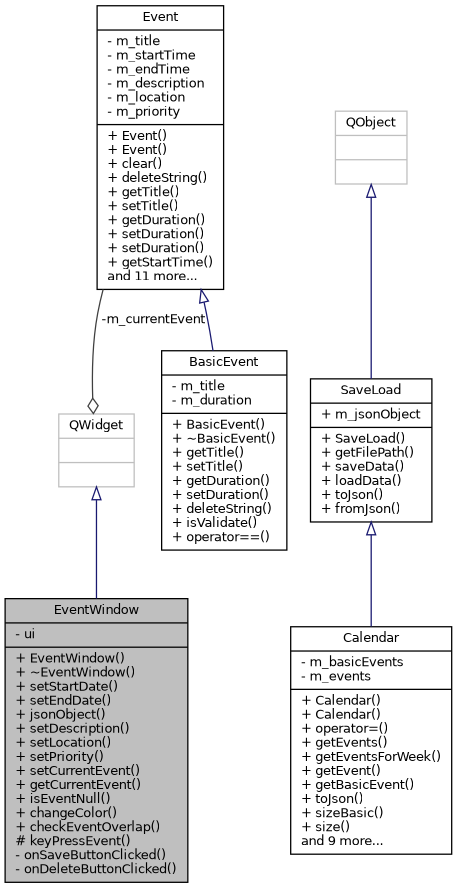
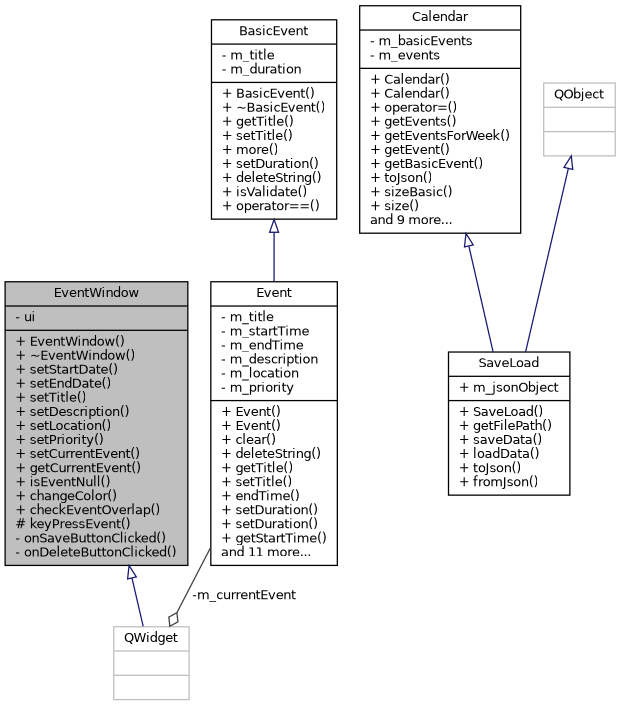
node "Event": text "+ getDuration()" -> "+ endTime()"
edge "BasicEvent" -> "Event": reversed
node "BasicEvent": text "+ getDuration()" -> "+ more()"
edge "EventWindow" -> "QWidget": reversed
edge "Calendar" -> "SaveLoad": reversed
node "EventWindow": text "+ jsonObject()" -> "+ setTitle()"
